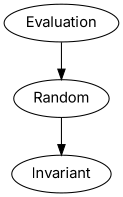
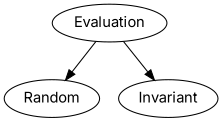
edge "Random" -> "Invariant": now "Evaluation" -> "Invariant"
